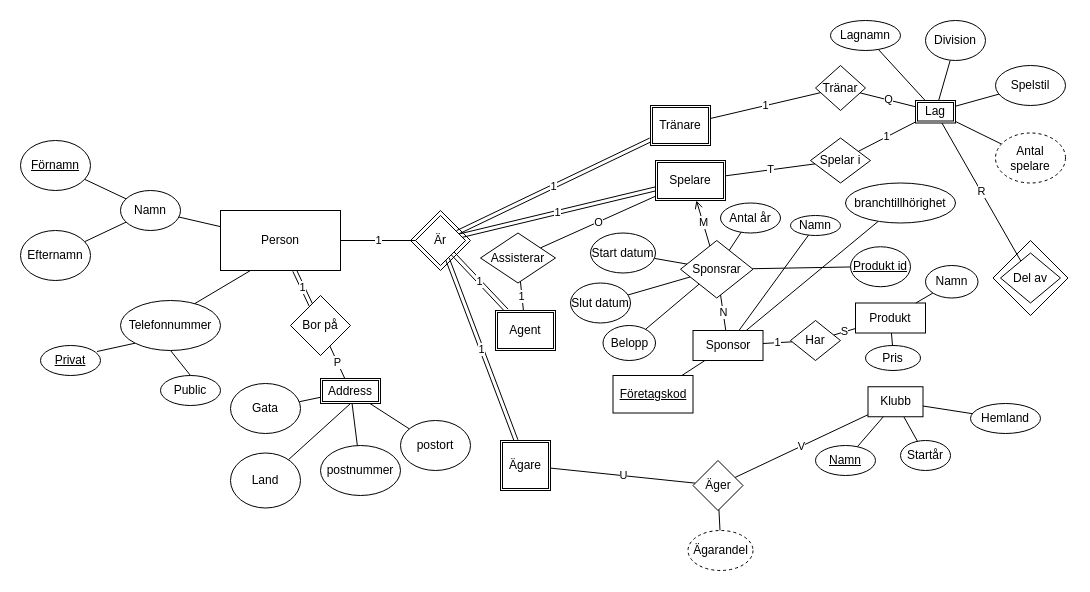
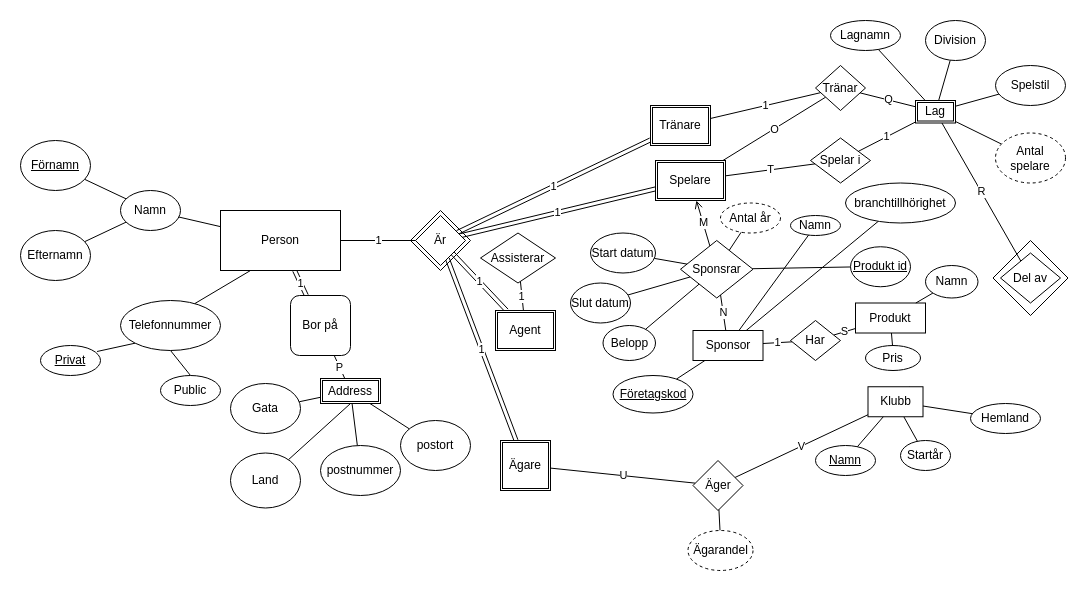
node "Antal år": style solid -> dashed
edge "Spelare" -- "Assisterar": now "Spelare" -- "Tränar"
node "Bor på": shape diamond -> rounded rectangle
node "Företagskod": shape rectangle -> ellipse
